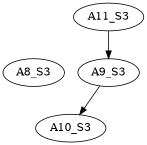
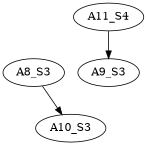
node "A11_S3": label "A11_S3" -> "A11_S4"
edge "A9_S3" -> "A10_S3": now "A8_S3" -> "A10_S3"
